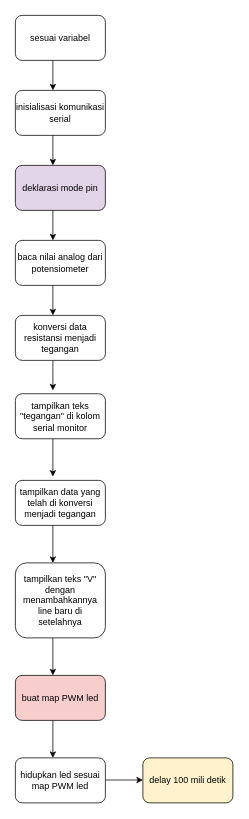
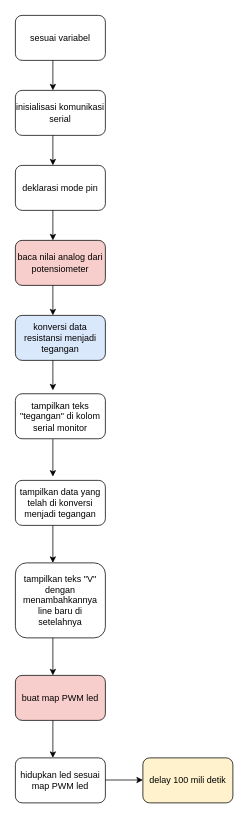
node "deklarasi mode pin": fillcolor #e1d5e7 -> #ffffff
node "baca nilai analog dari potensiometer": fillcolor #ffffff -> #f8cecc
node "konversi data resistansi menjadi tegangan": fillcolor #ffffff -> #dae8fc
